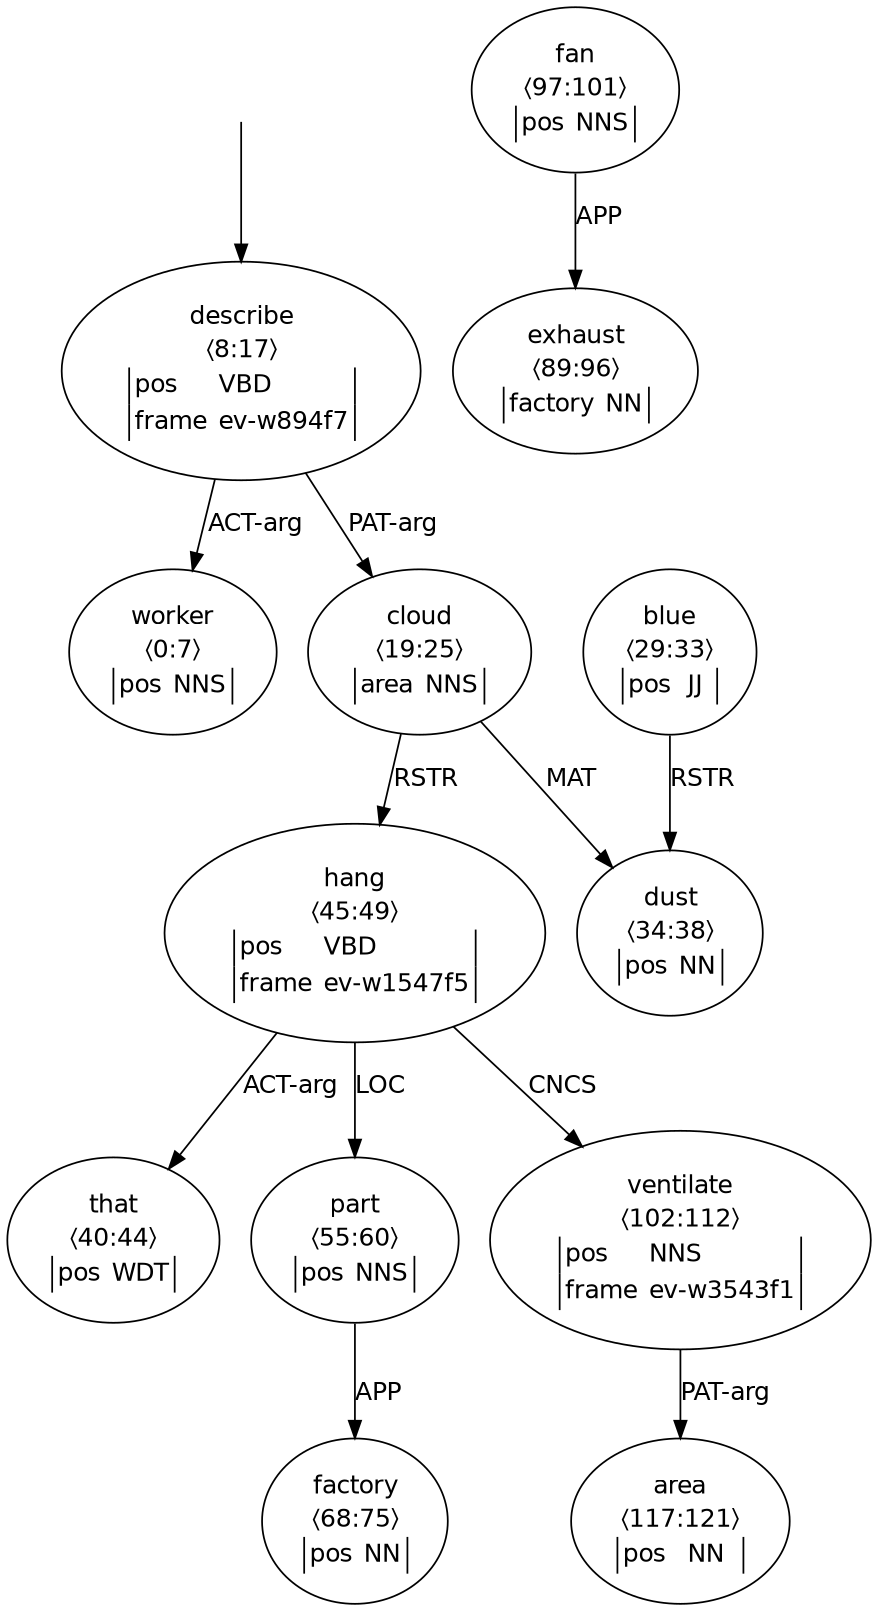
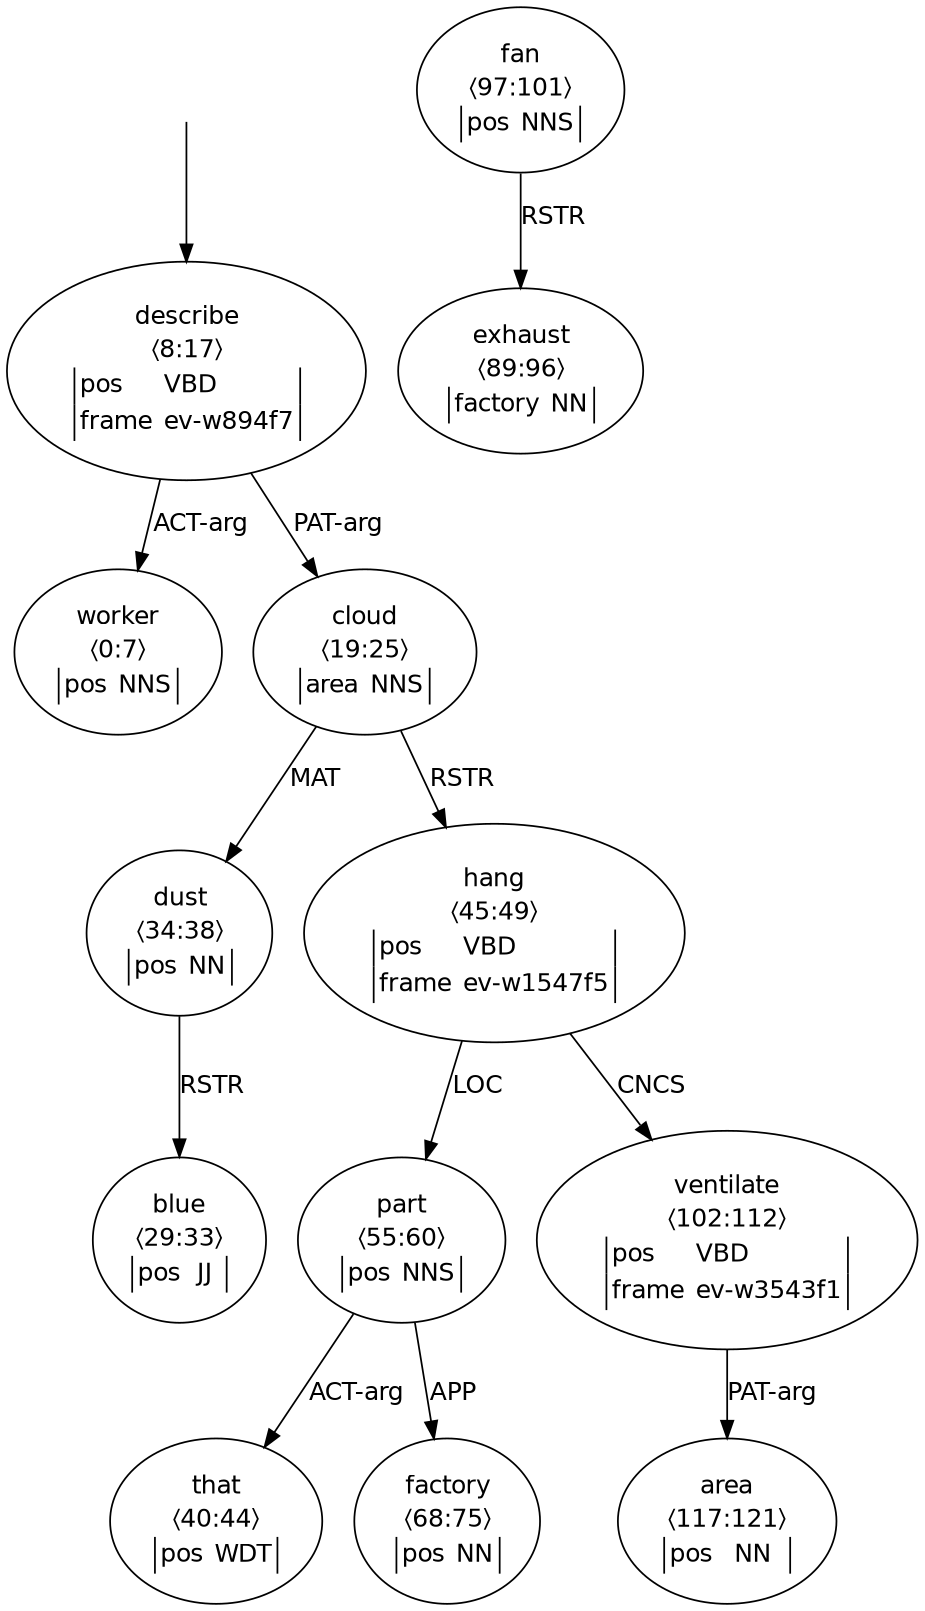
edge "fan" -> "exhaust": label "APP" -> "RSTR"
edge "blue" -> "dust": reversed
edge "hang" -> "that": now "part" -> "that"
node "ventilate": text "NNS" -> "VBD"
